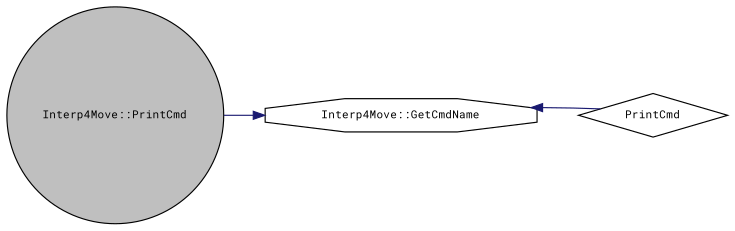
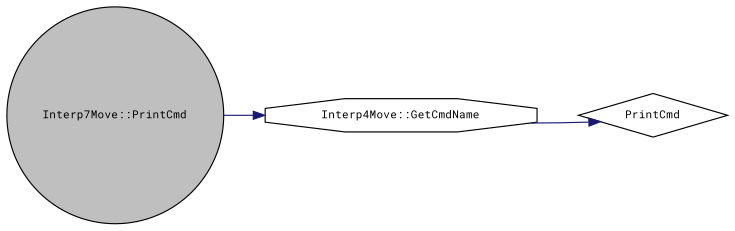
edge "PrintCmd" -> "Interp4Move::GetCmdName": reversed
node "Interp4Move::PrintCmd": label "Interp4Move::PrintCmd" -> "Interp7Move::PrintCmd"
